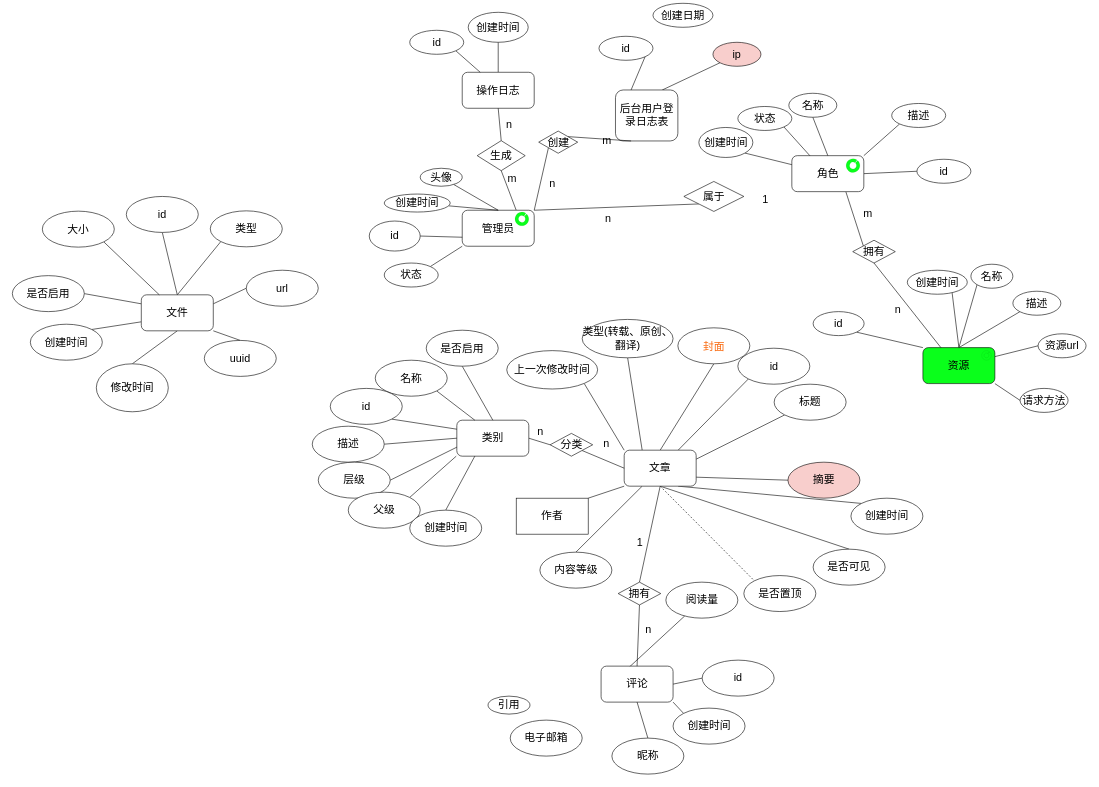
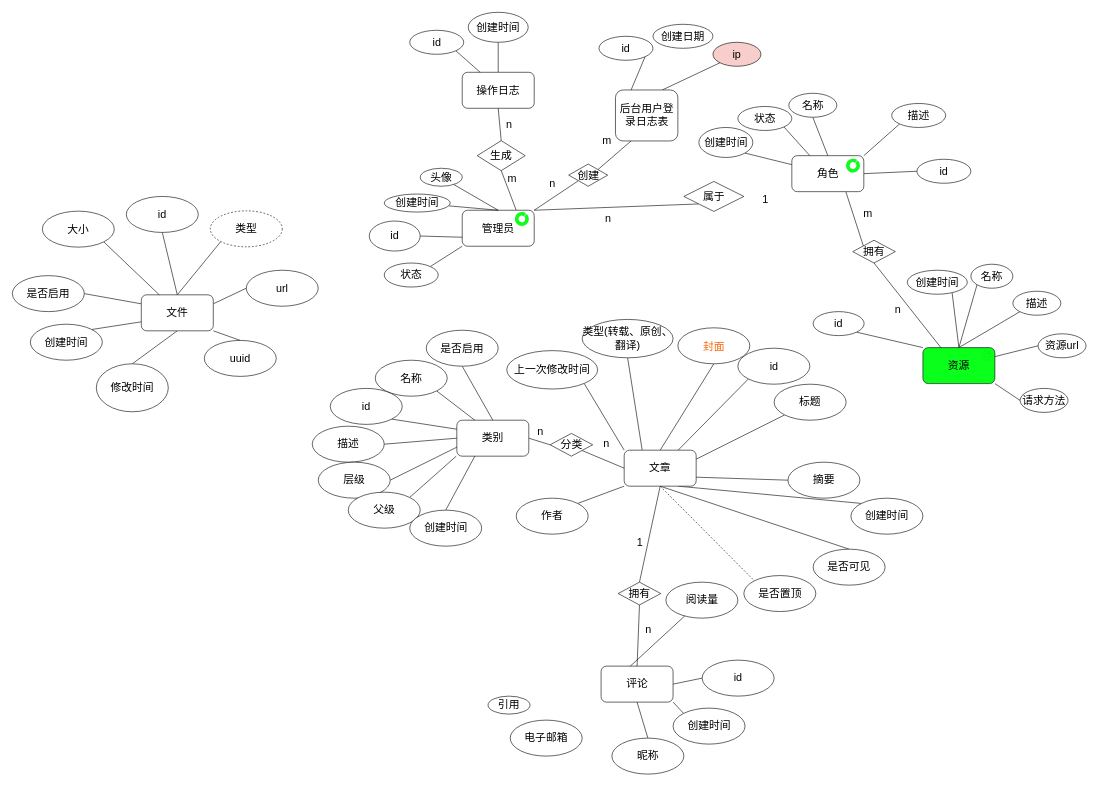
node "创建日期": moved (683, 15) -> (683, 36)
node "创建": moved (558, 142) -> (588, 175)
node "类型": style solid -> dashed
node "摘要": fillcolor #f8cecc -> #ffffff
node "作者": shape rectangle -> ellipse
edge "文章" -- "内容等级": removed
node "内容等级": removed
